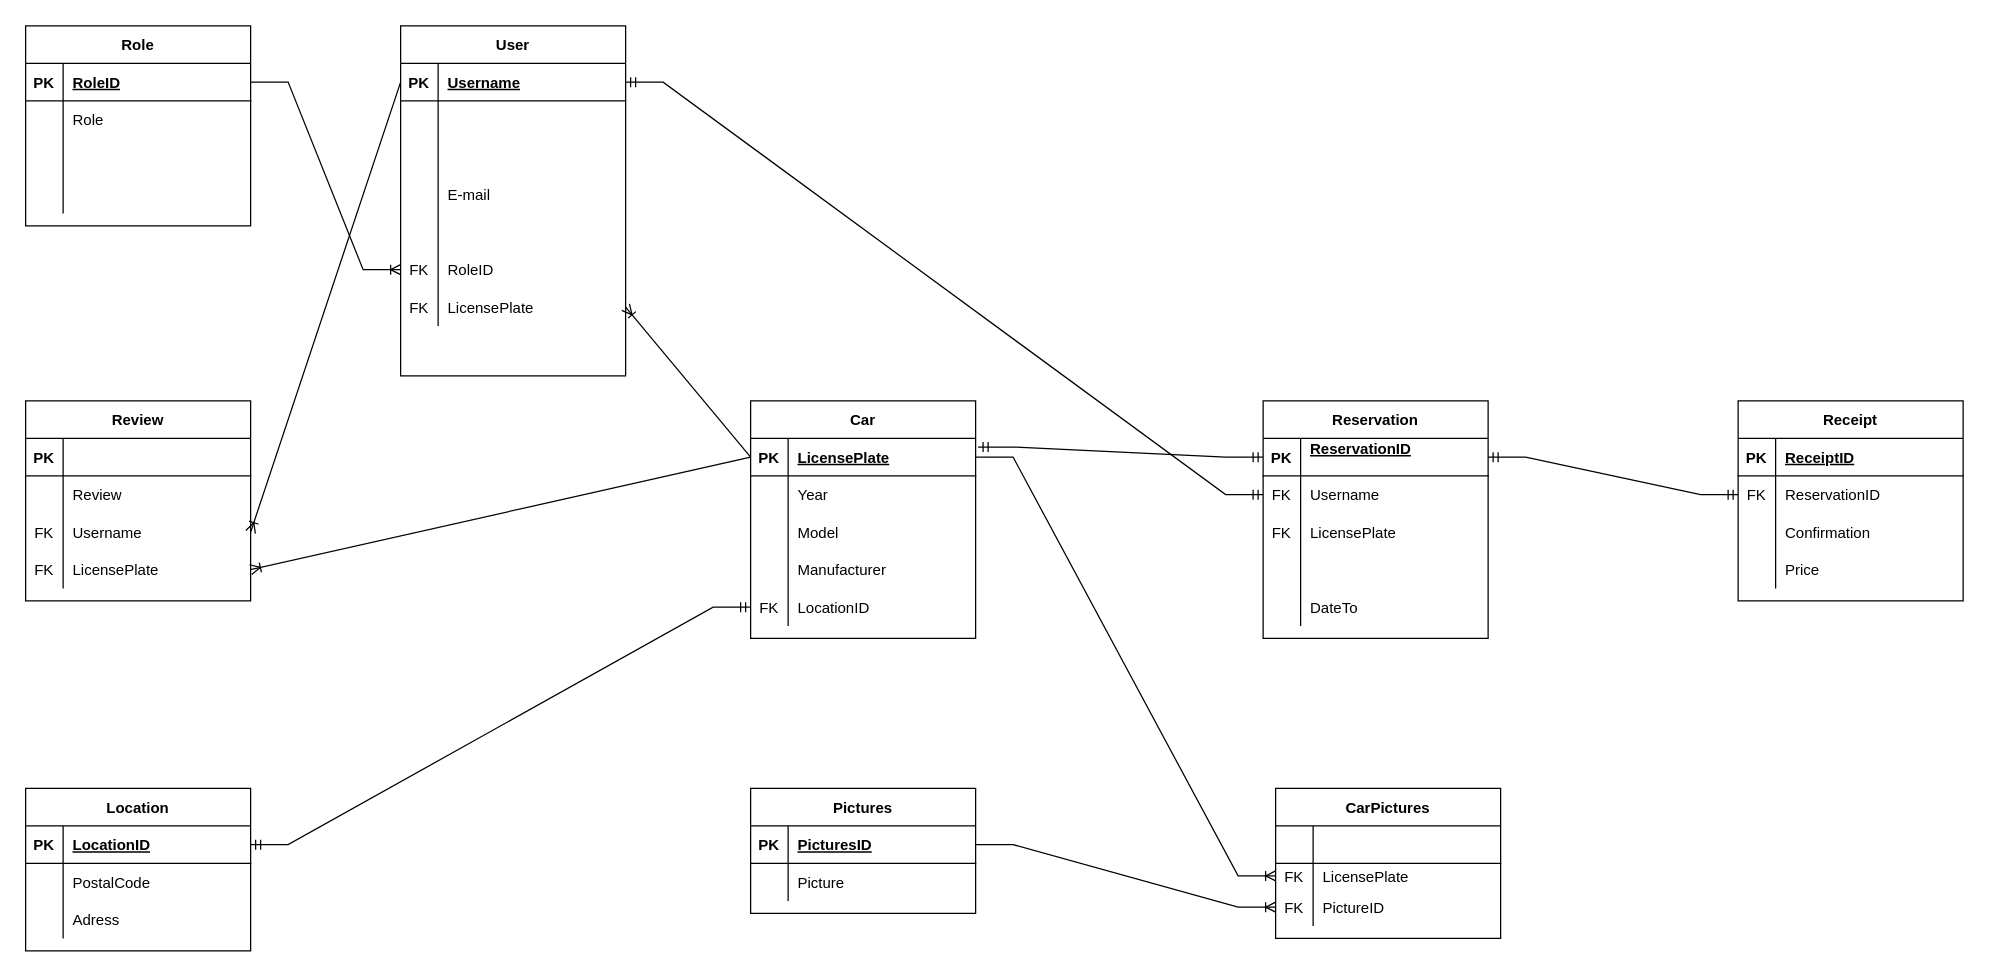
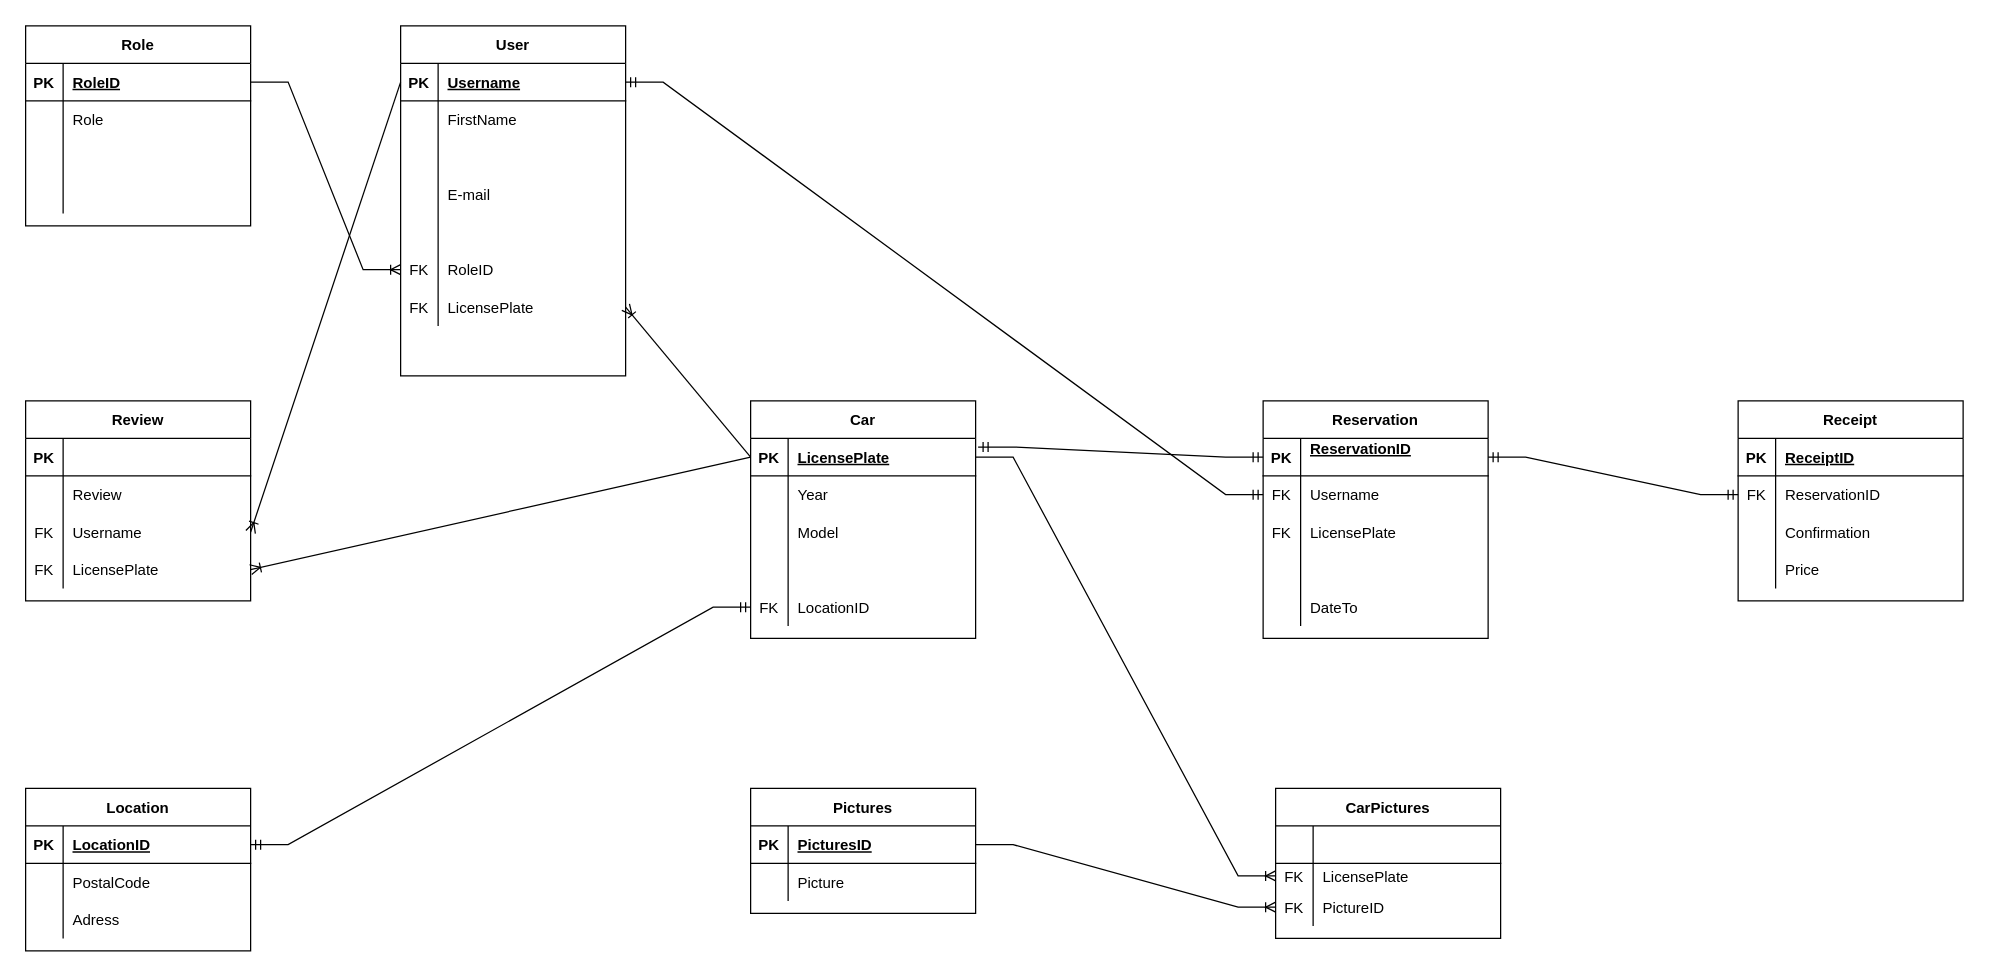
node "FirstName": added
node "Manufacturer": removed
